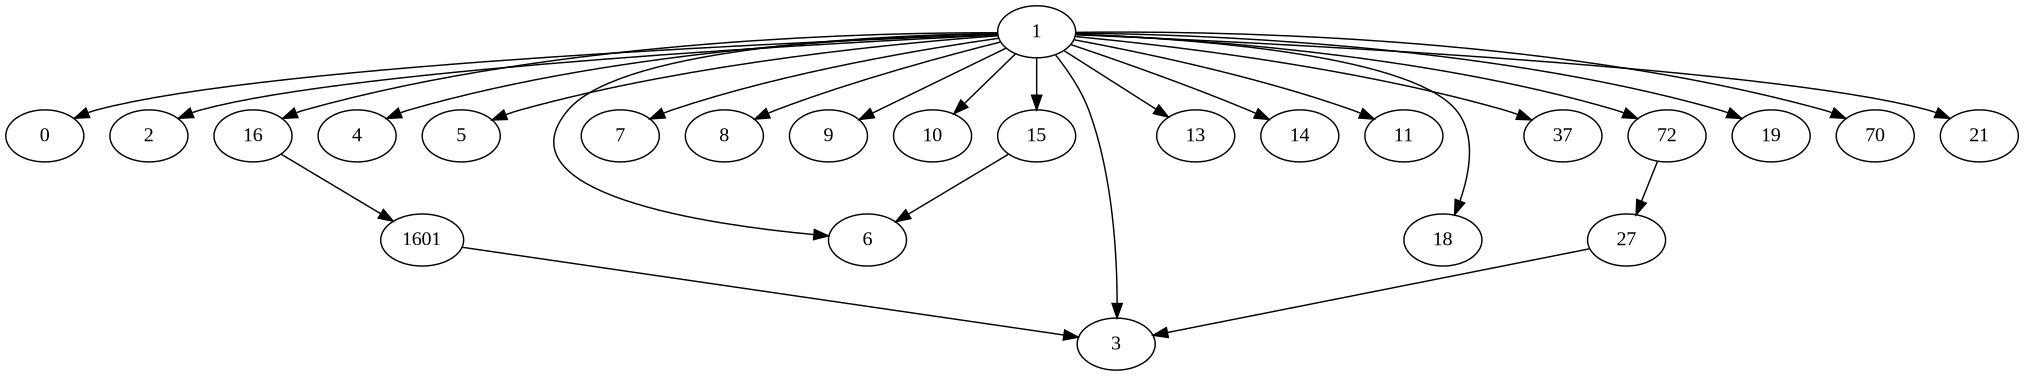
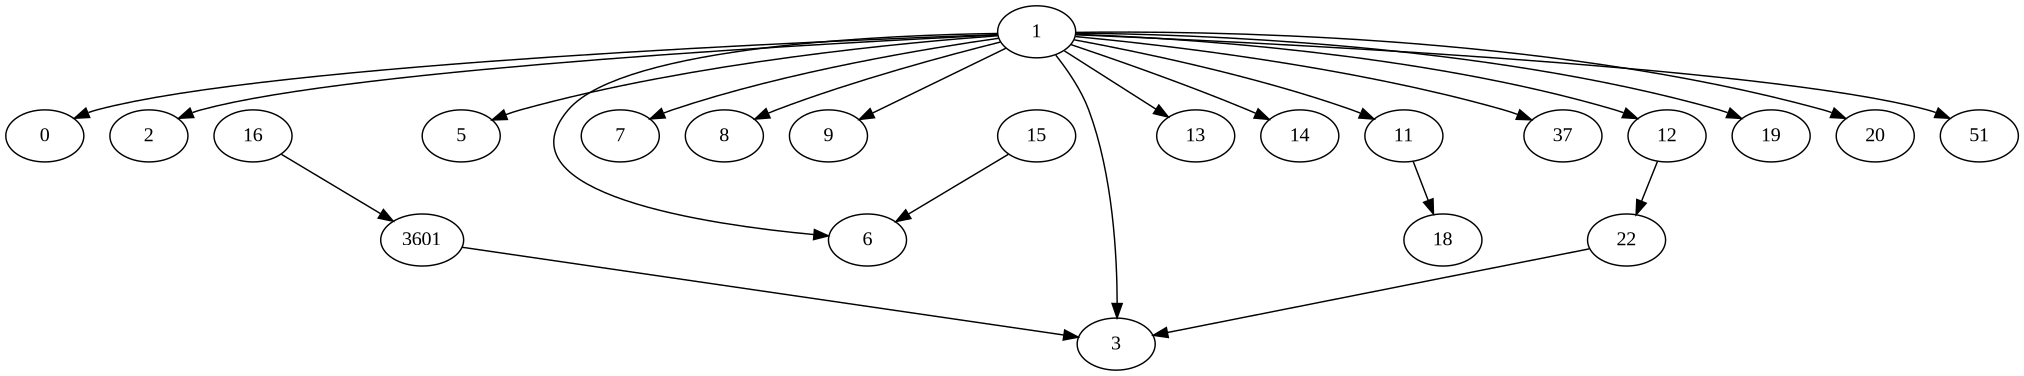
edge "1" -> "16": removed
edge "1" -> "18": now "11" -> "18"
edge "1" -> "15": removed
node "4": removed
node "10": removed
node "72": label "72" -> "12"
node "70": label "70" -> "20"
node "21": label "21" -> "51"
node "1601": label "1601" -> "3601"
node "27": label "27" -> "22"
